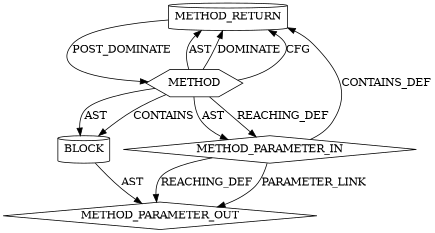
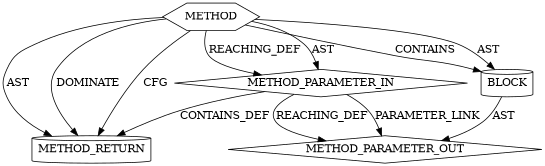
edge "METHOD_RETURN" -> "METHOD": removed, label "POST_DOMINATE"
